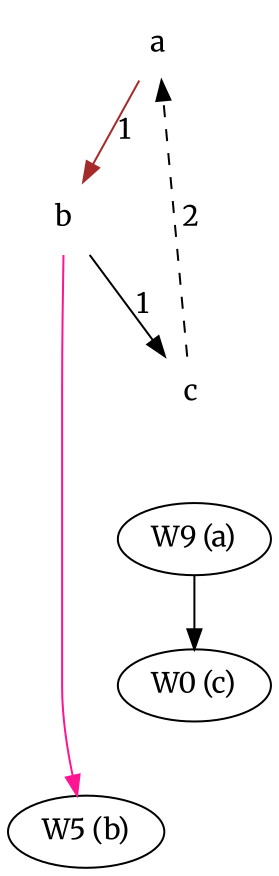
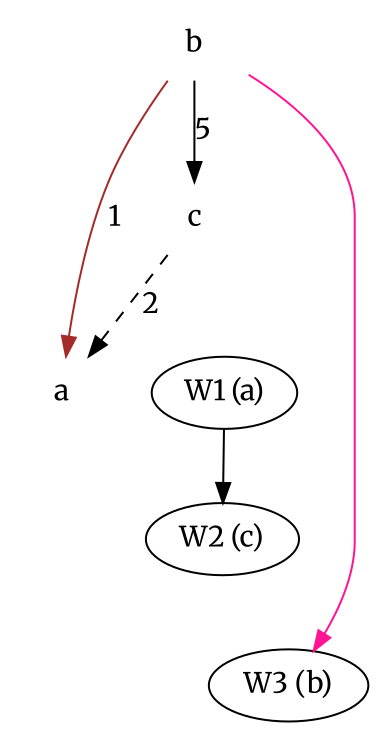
edge "a" -> "b": reversed
edge "b" -> "c": label "1" -> "5"
node "W9 (a)": label "W9 (a)" -> "W1 (a)"
node "W0 (c)": label "W0 (c)" -> "W2 (c)"
node "W5 (b)": label "W5 (b)" -> "W3 (b)"
